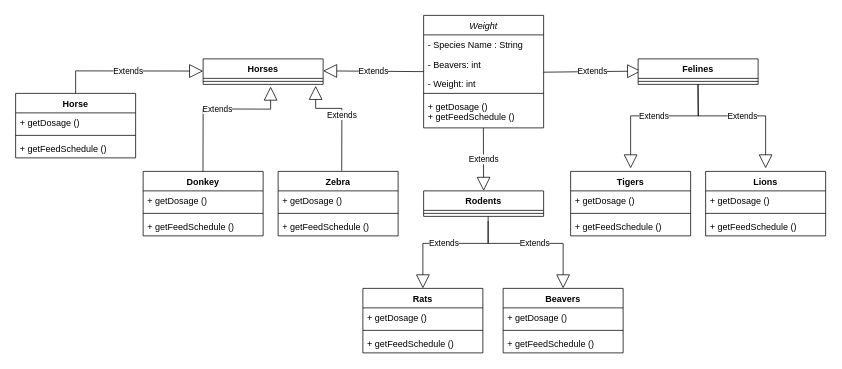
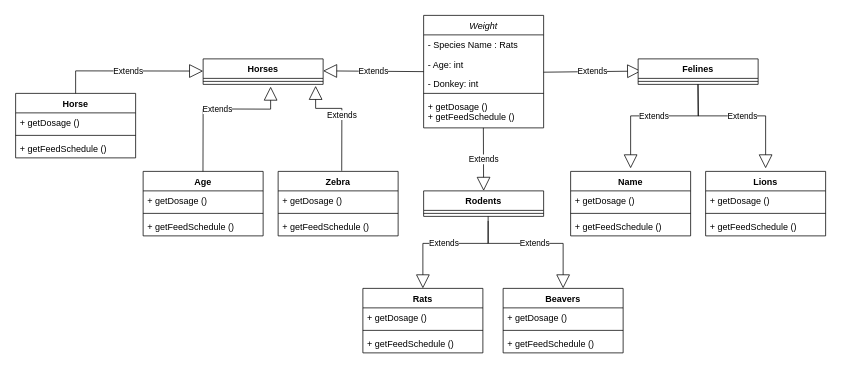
node "- Species Name : String": label "- Species Name : String" -> "- Species Name : Rats"
node "- Beavers: int": label "- Beavers: int" -> "- Age: int"
node "- Weight: int": label "- Weight: int" -> "- Donkey: int"
node "Donkey": label "Donkey" -> "Age"
node "Tigers": label "Tigers" -> "Name"
